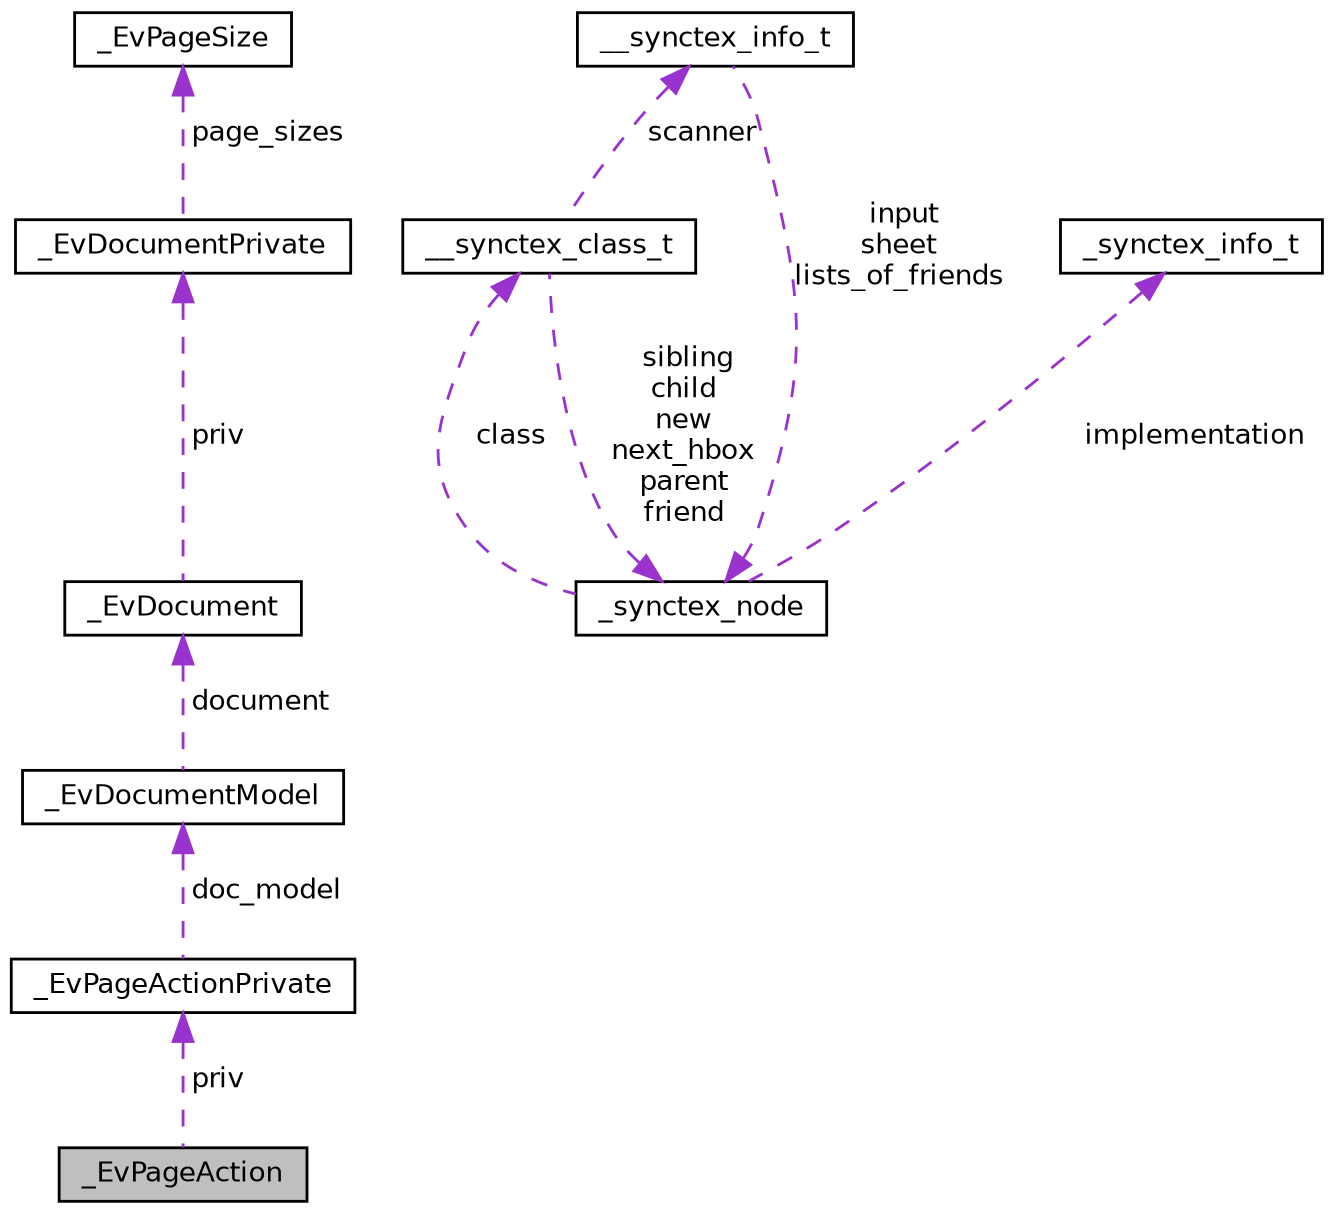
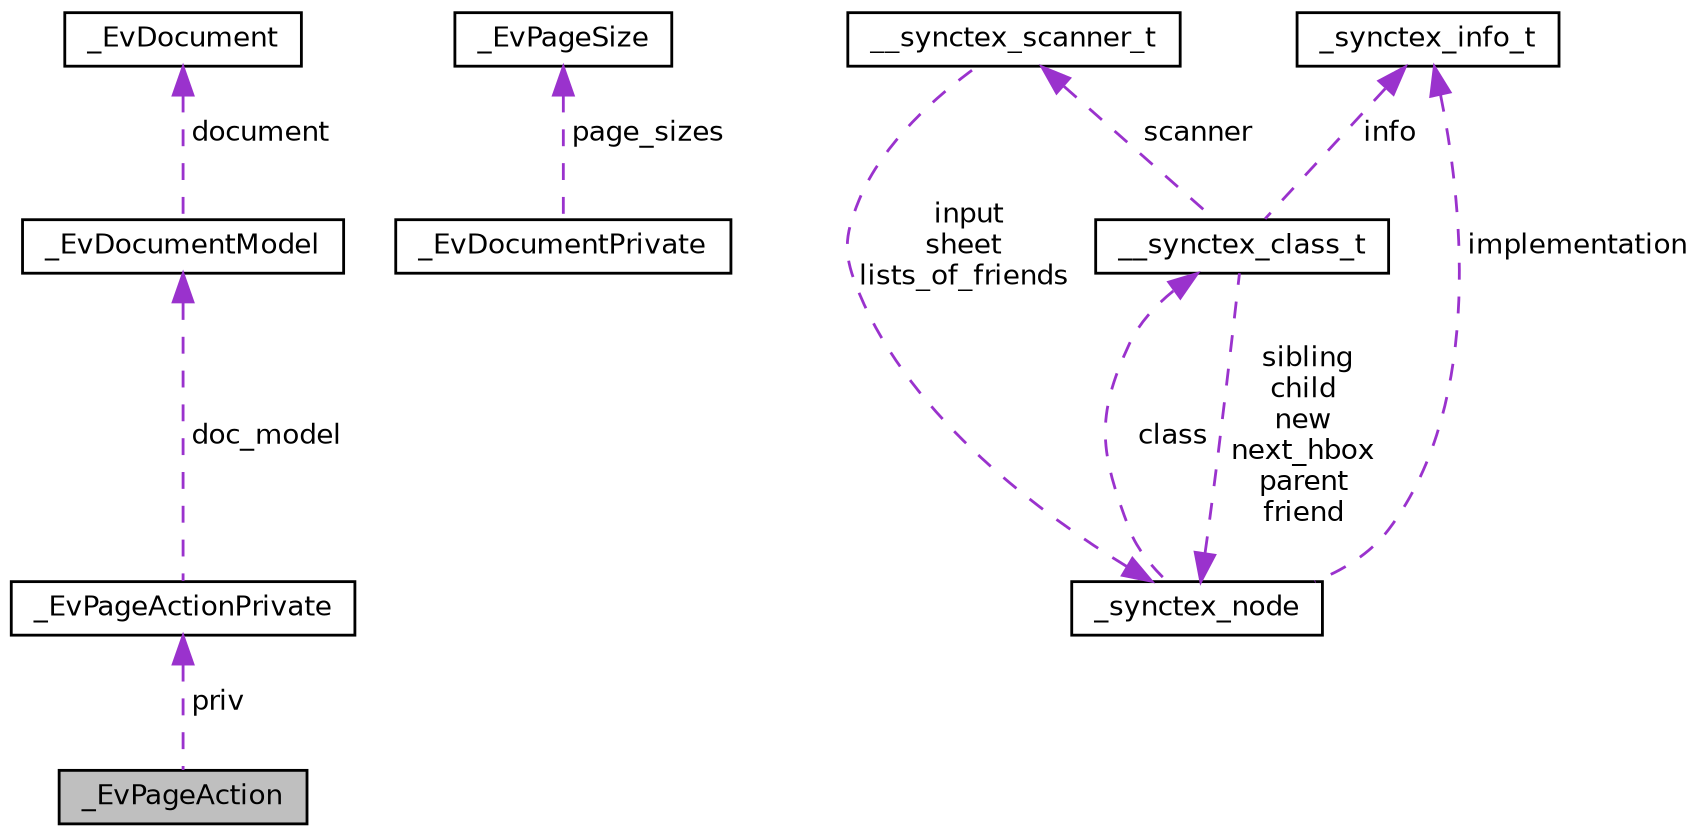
node "__synctex_info_t": label "__synctex_info_t" -> "__synctex_scanner_t"
edge "__synctex_class_t" -> "_synctex_info_t": added, label "info"
edge "_EvDocument" -> "_EvDocumentPrivate": removed, label "priv"
